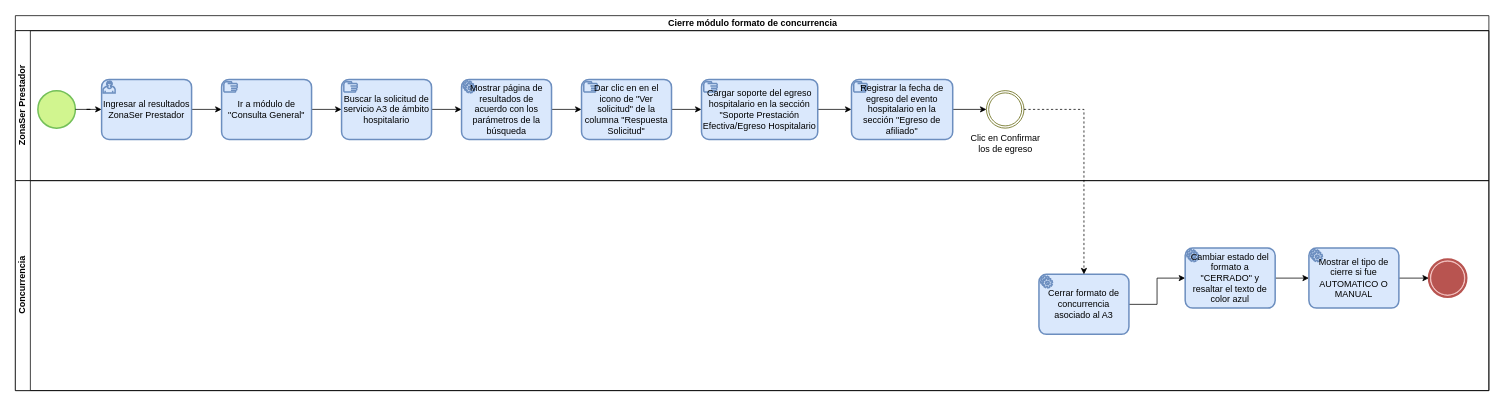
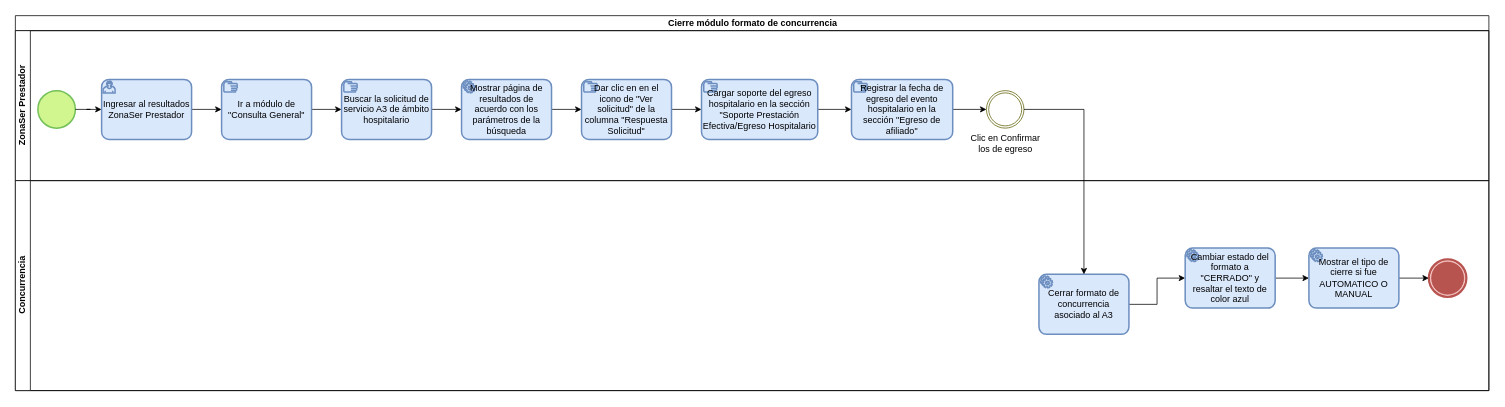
edge "Clic en Confirmar los de egreso" -> "Cerrar formato de concurrencia asociado al A3": style dashed -> solid
